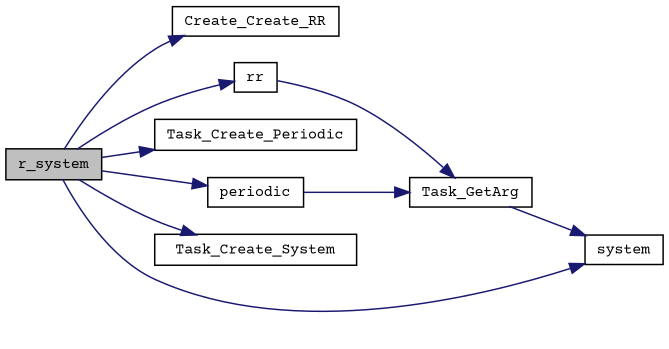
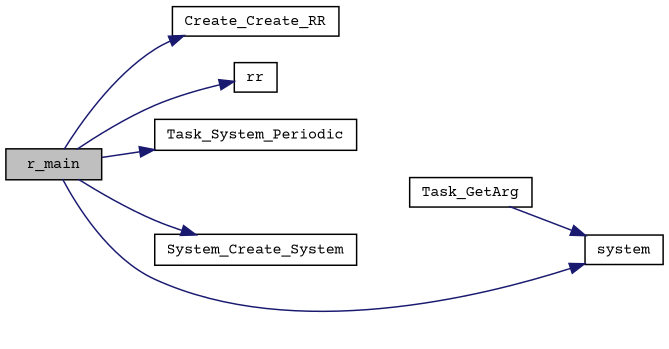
edge "rr" -> "Task_GetArg": removed
node "Task_Create_Periodic": label "Task_Create_Periodic" -> "Task_System_Periodic"
node "r_system": label "r_system" -> "r_main"
node "periodic": removed
node "Task_Create_System": label "Task_Create_System" -> "System_Create_System"
